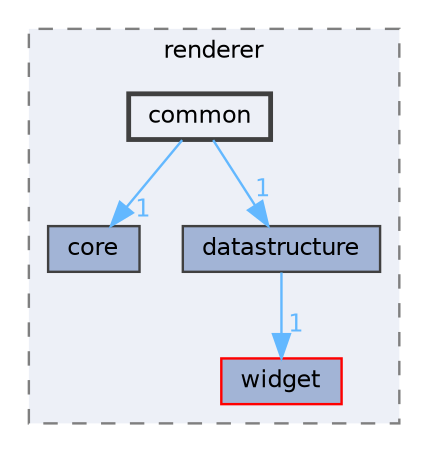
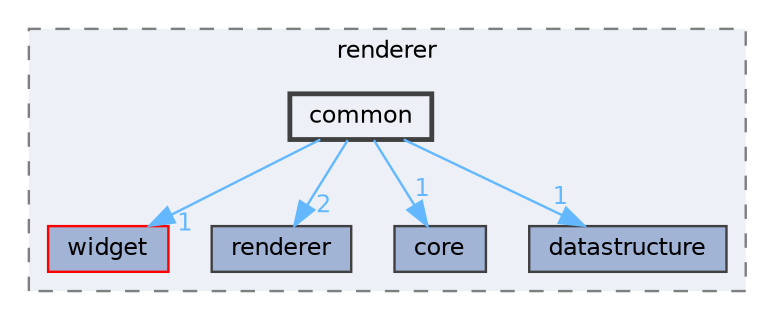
node "renderer": added
edge "datastructure" -> "widget": now "common" -> "widget"
